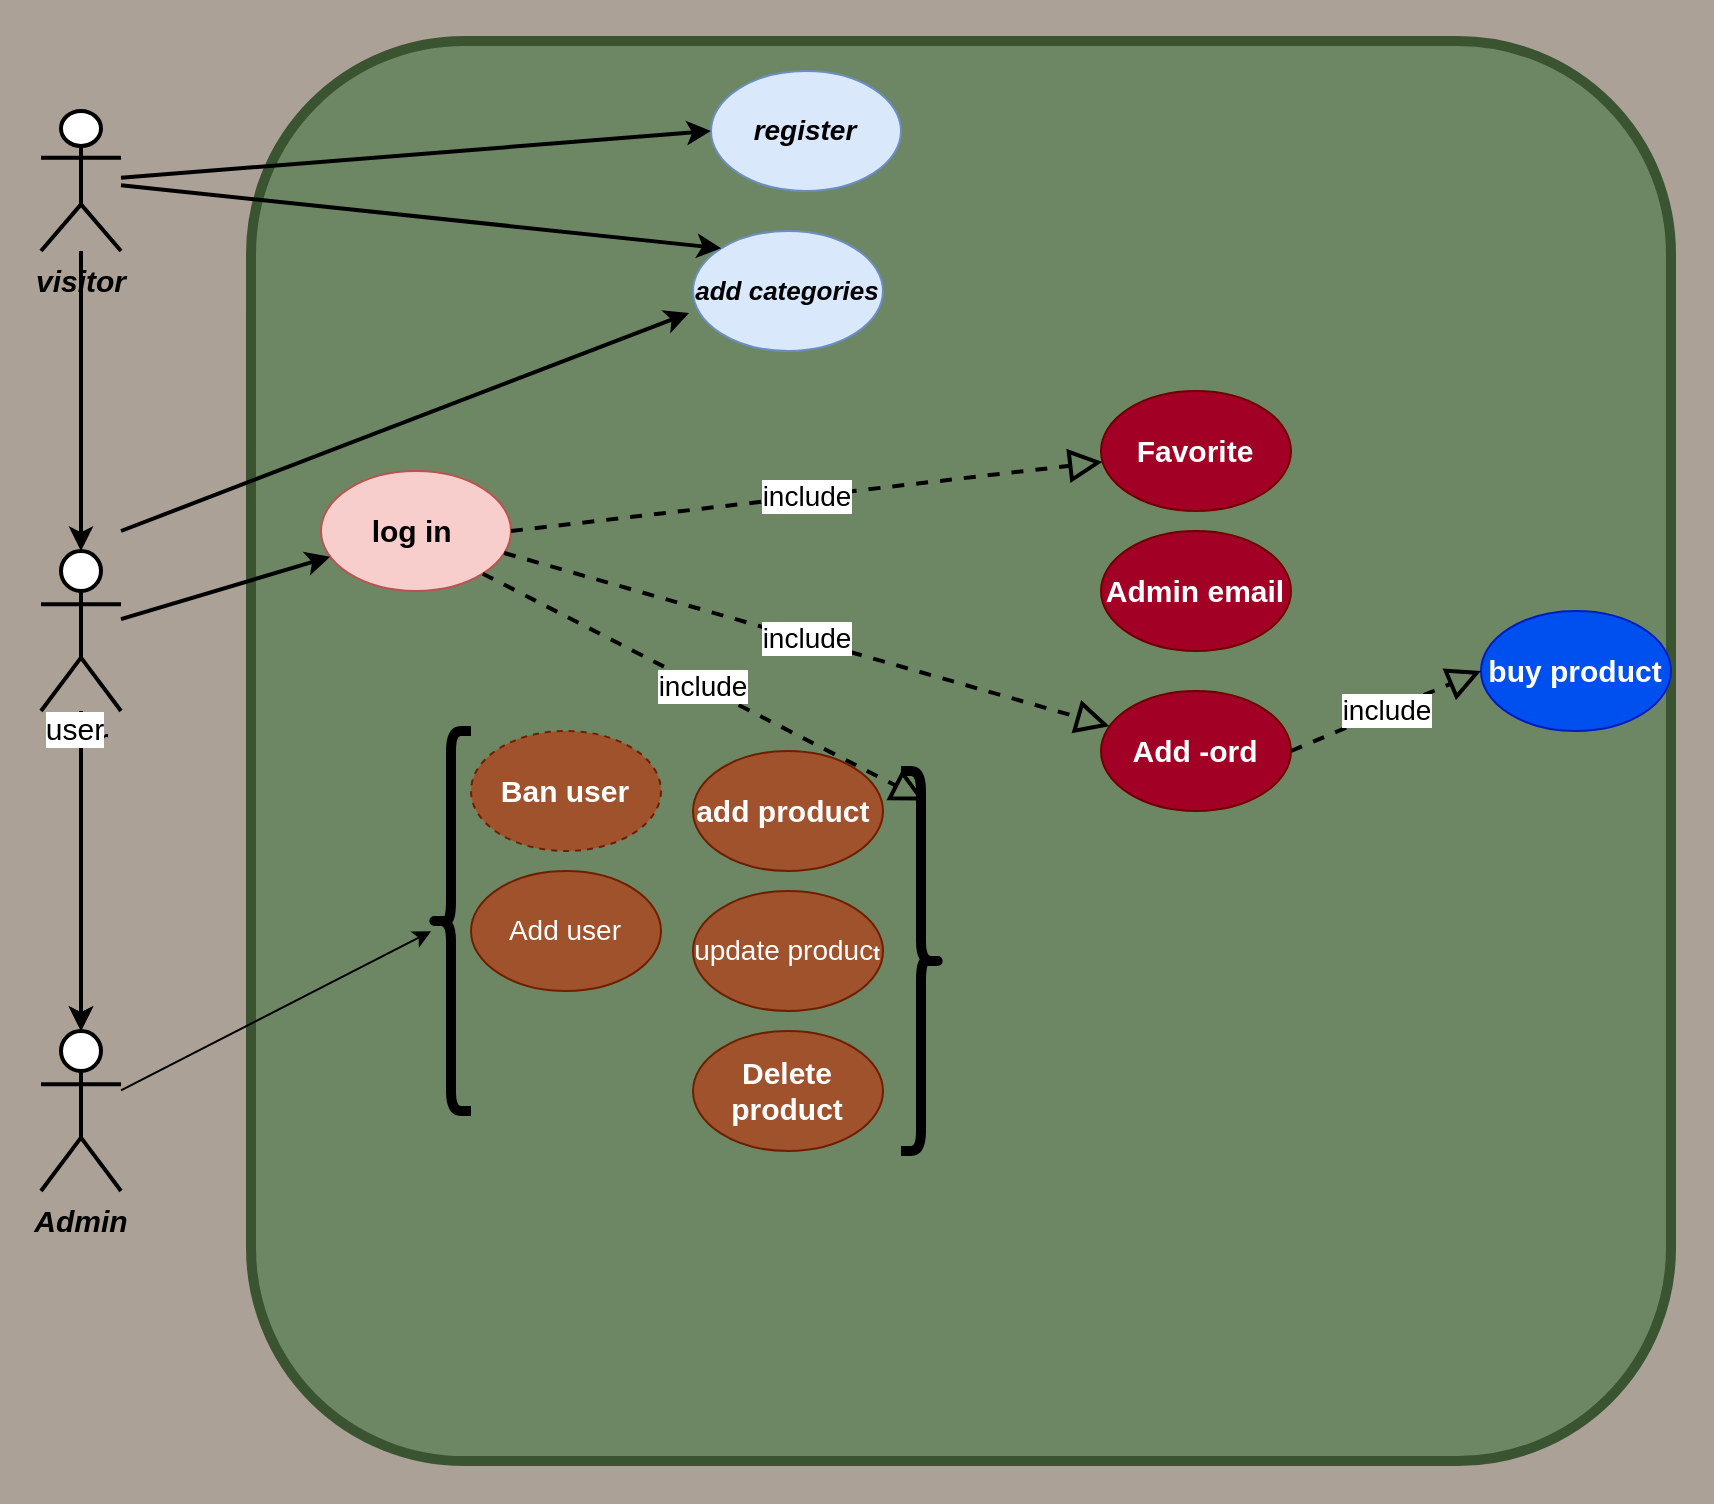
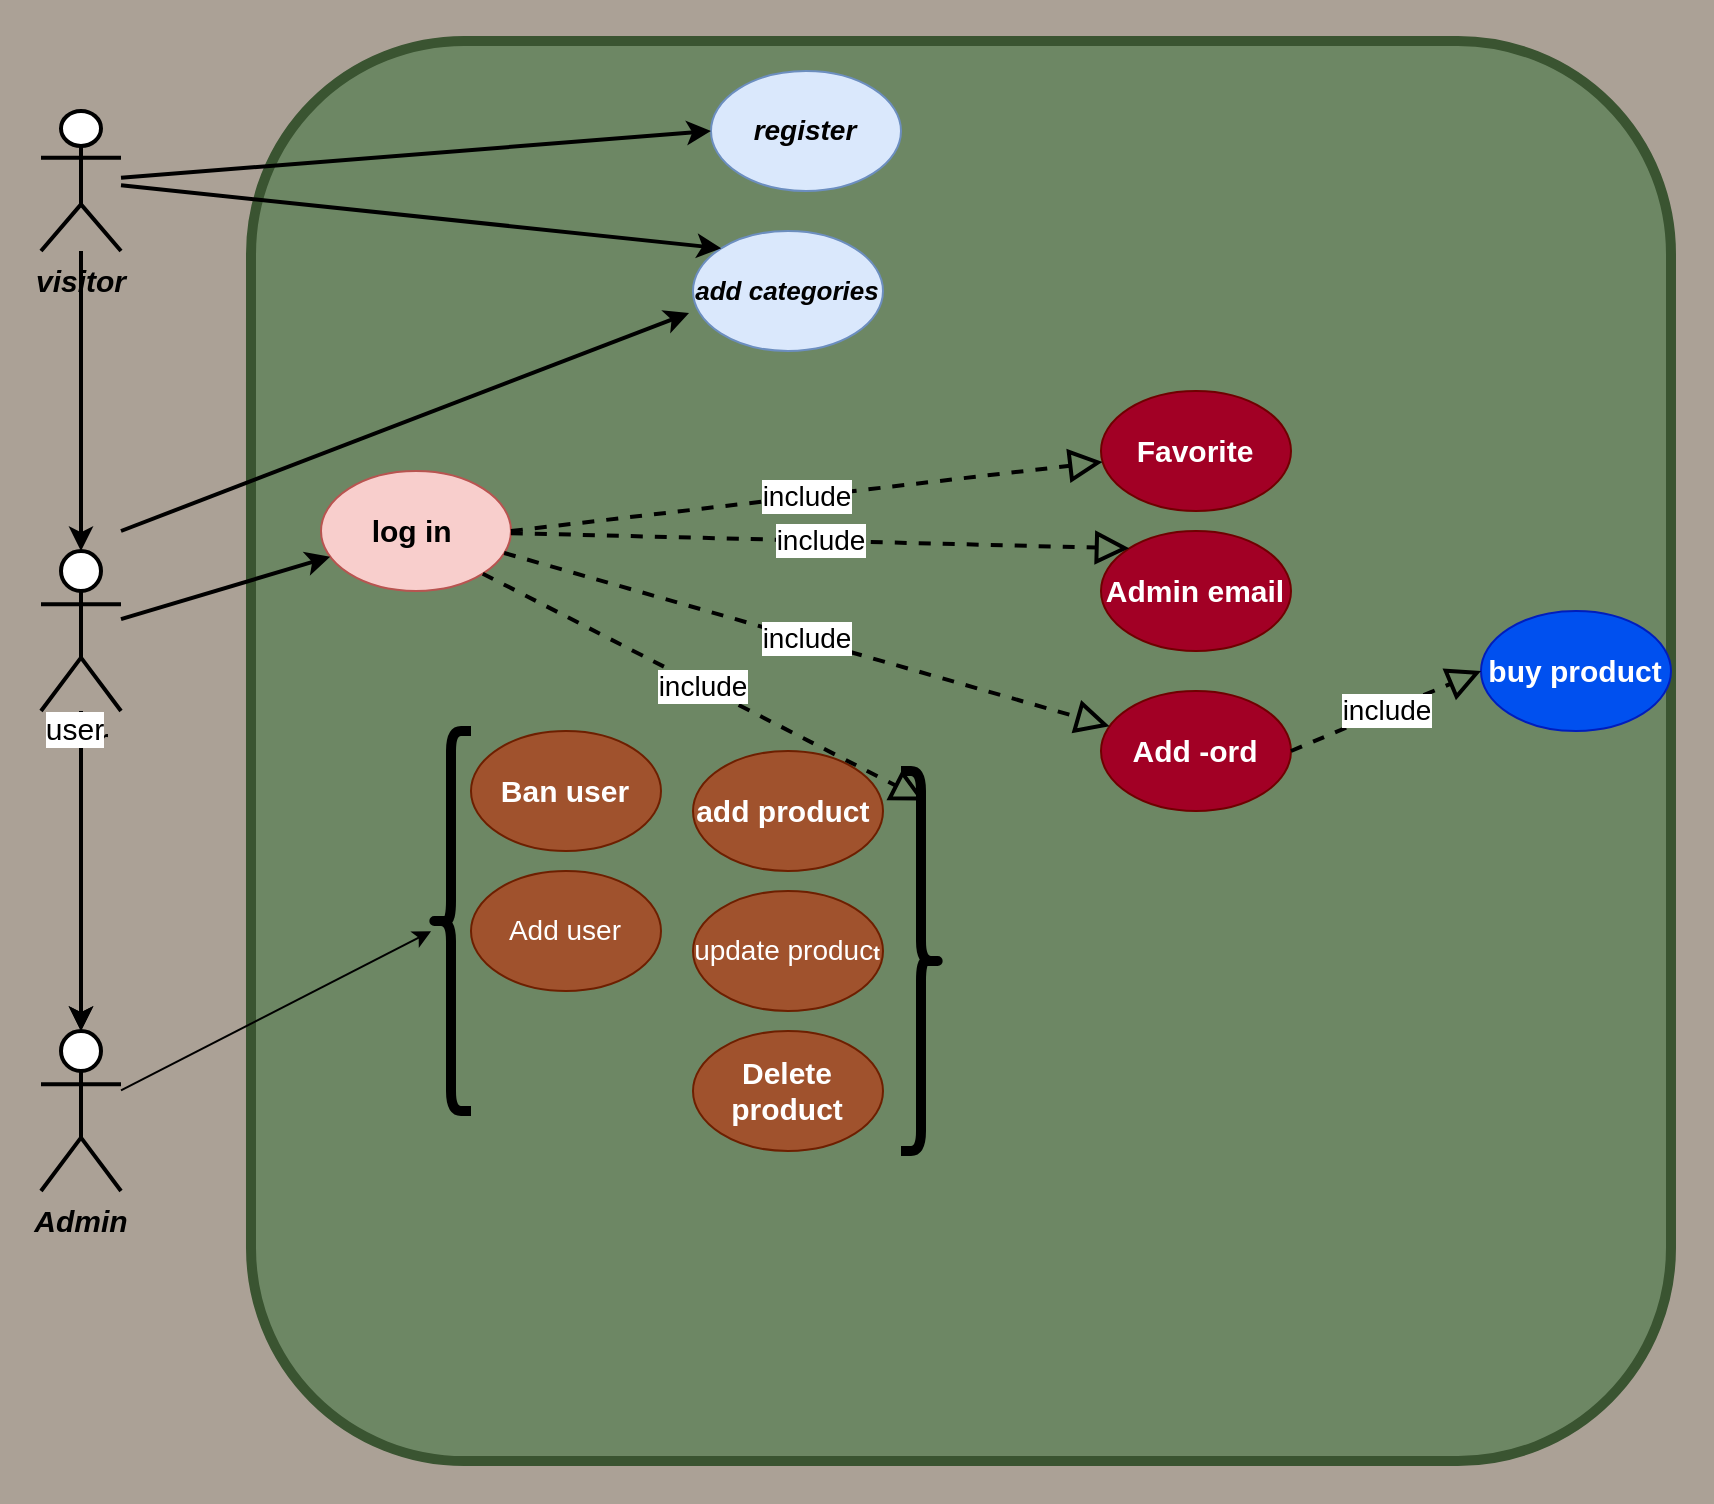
edge "log in" -> "Admin email": added, label "include"
node "Ban user": style dashed -> solid
